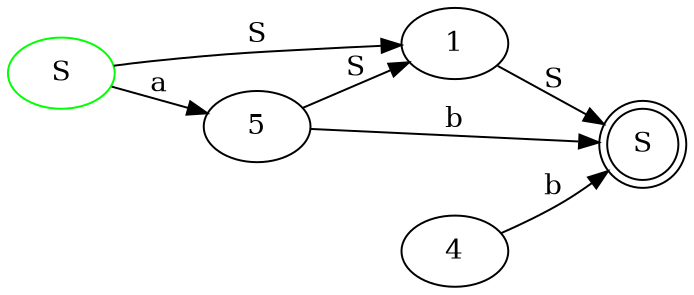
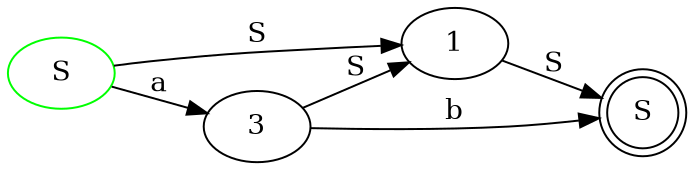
node "5": label "5" -> "3"
node "4": removed
